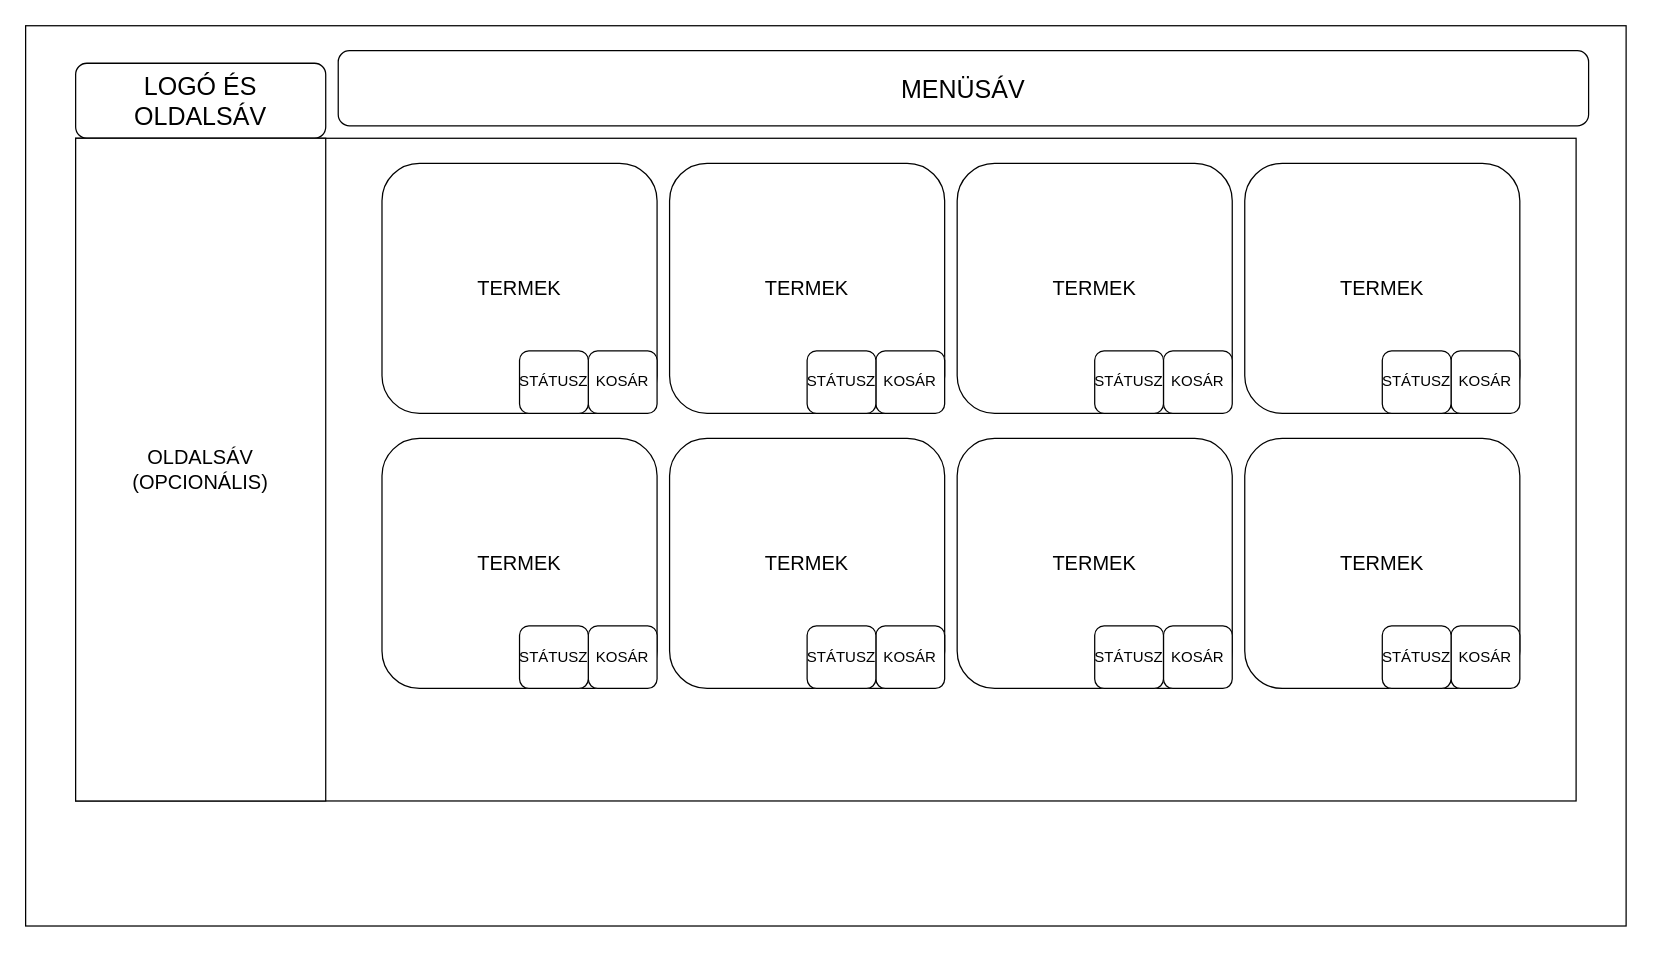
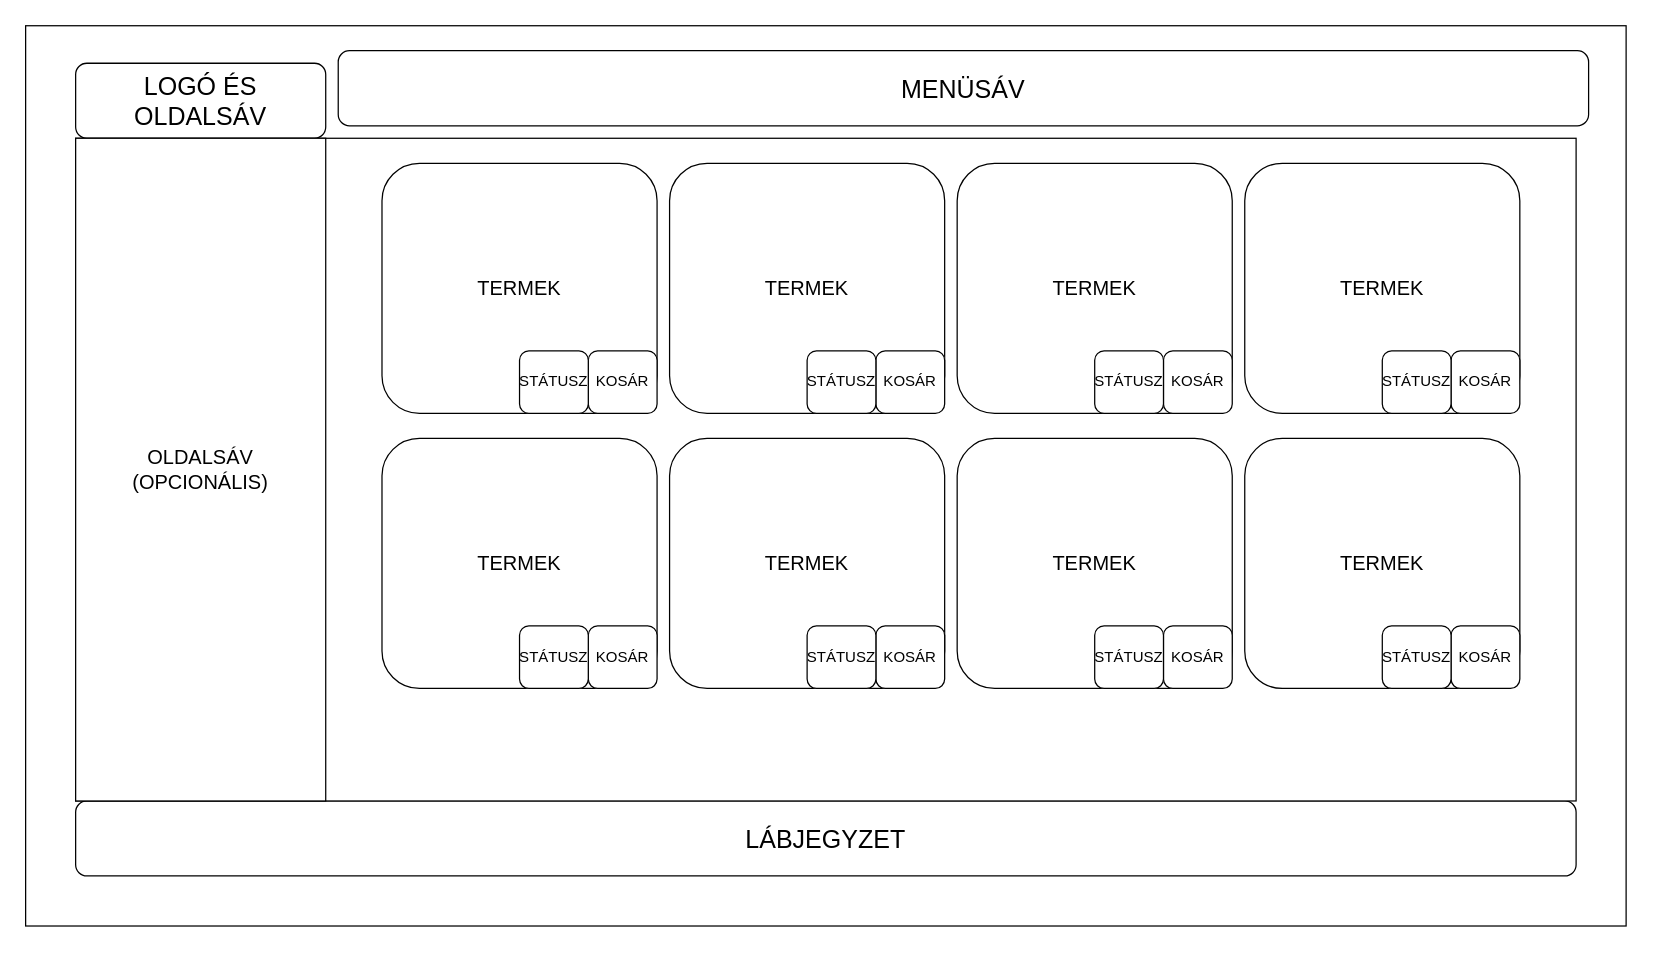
node "LÁBJEGYZET": added
